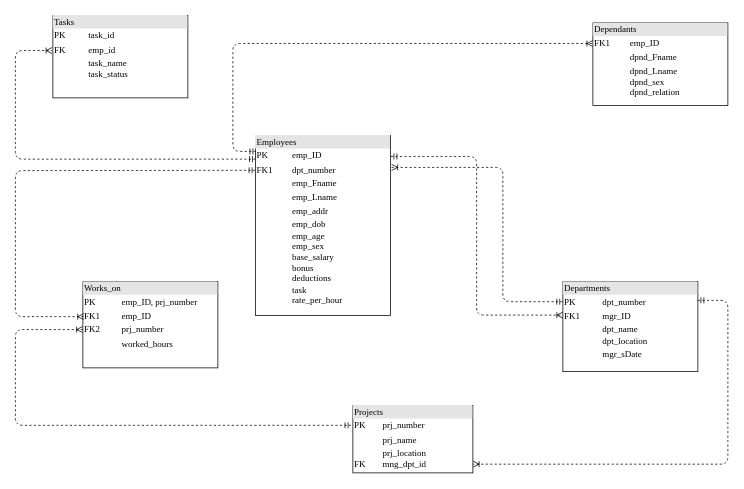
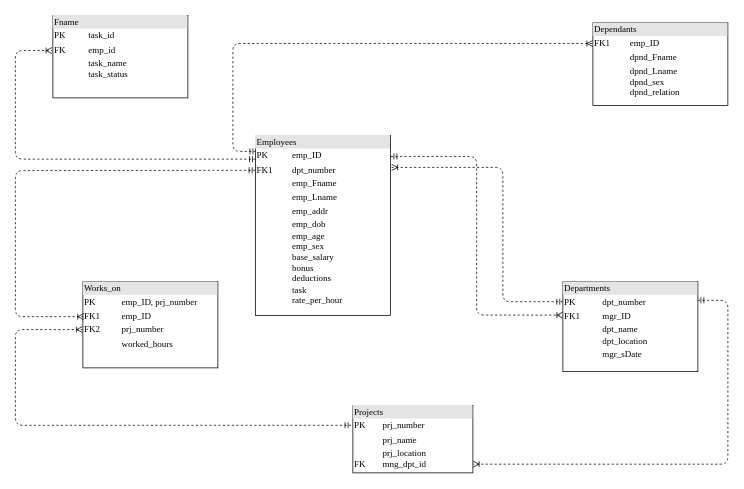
node "Tasks PK task_id FK emp_id task_name task_status": label "Tasks PK task_id FK emp_id task_name task_status" -> "Fname PK task_id FK emp_id task_name task_status"
